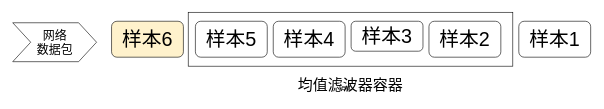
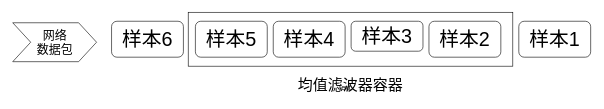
node "样本6": fillcolor #fff2cc -> #ffffff
